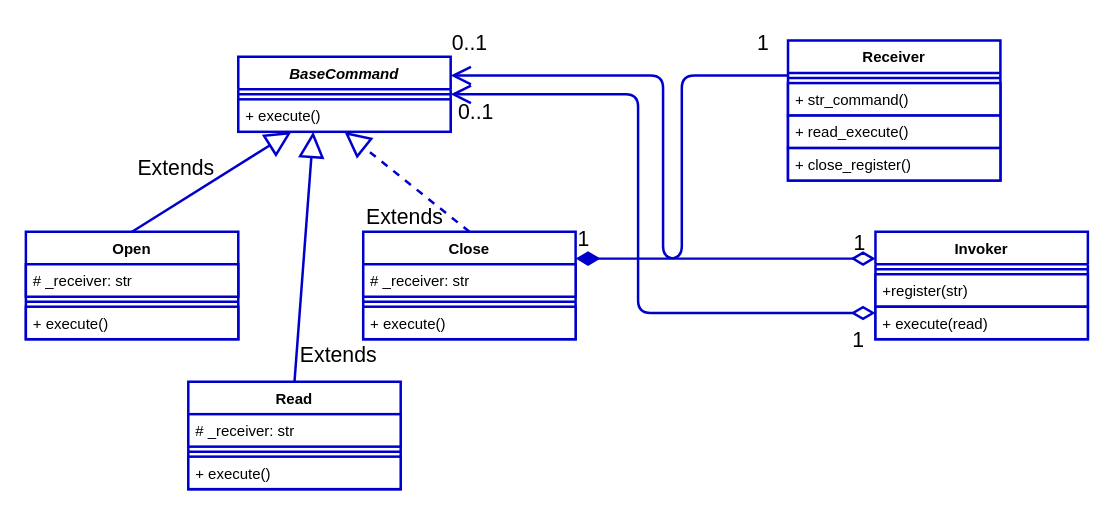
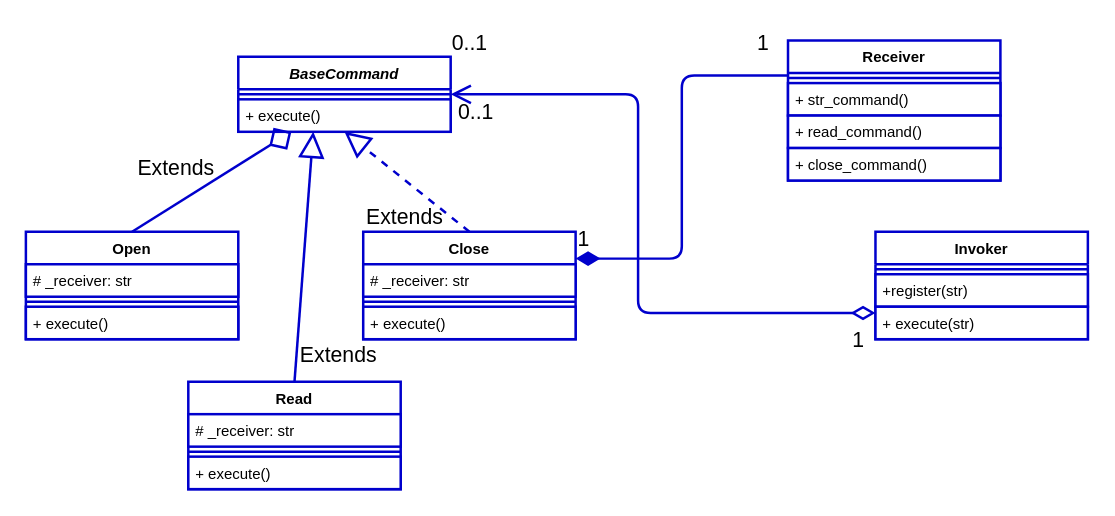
node "+ read_execute()": label "+ read_execute()" -> "+ read_command()"
edge "Open" -> "BaseCommand": arrowhead block -> diamond
edge "BaseCommand" -- "Invoker": removed, label "1"
node "+ close_register()": label "+ close_register()" -> "+ close_command()"
node "+ execute(read)": label "+ execute(read)" -> "+ execute(str)"
